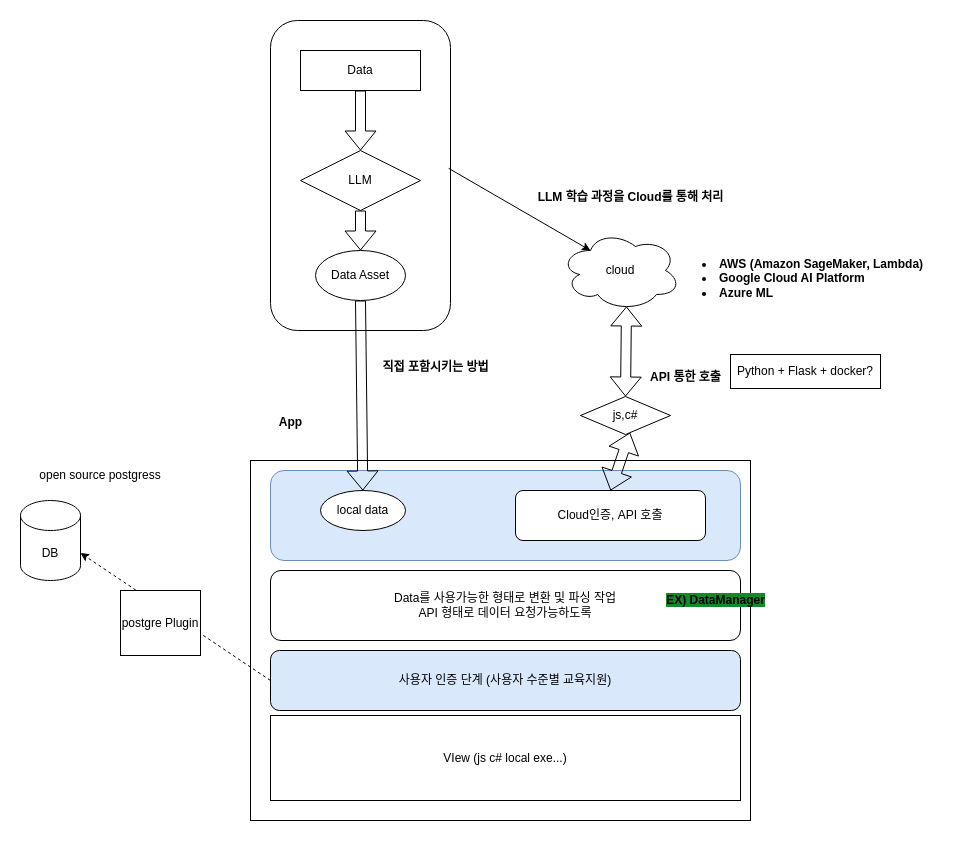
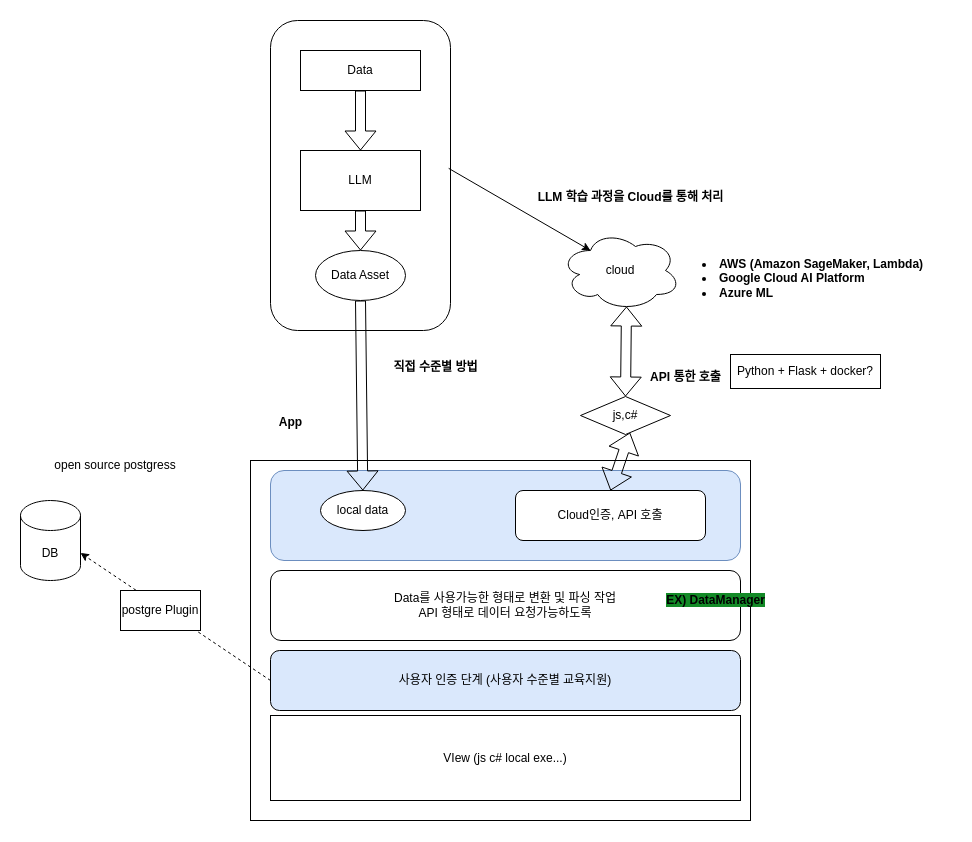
node "LLM": shape diamond -> rectangle
node "직접 포함시키는 방법": label "직접 포함시키는 방법" -> "직접 수준별 방법"
node "open source postgress": moved (101, 476) -> (116, 466)
node "postgre Plugin": size 80x65 -> 80x40
